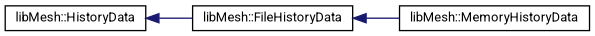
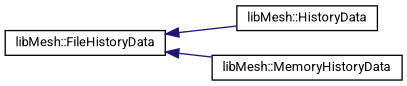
edge "libMesh::FileHistoryData" -> "libMesh::HistoryData": reversed
